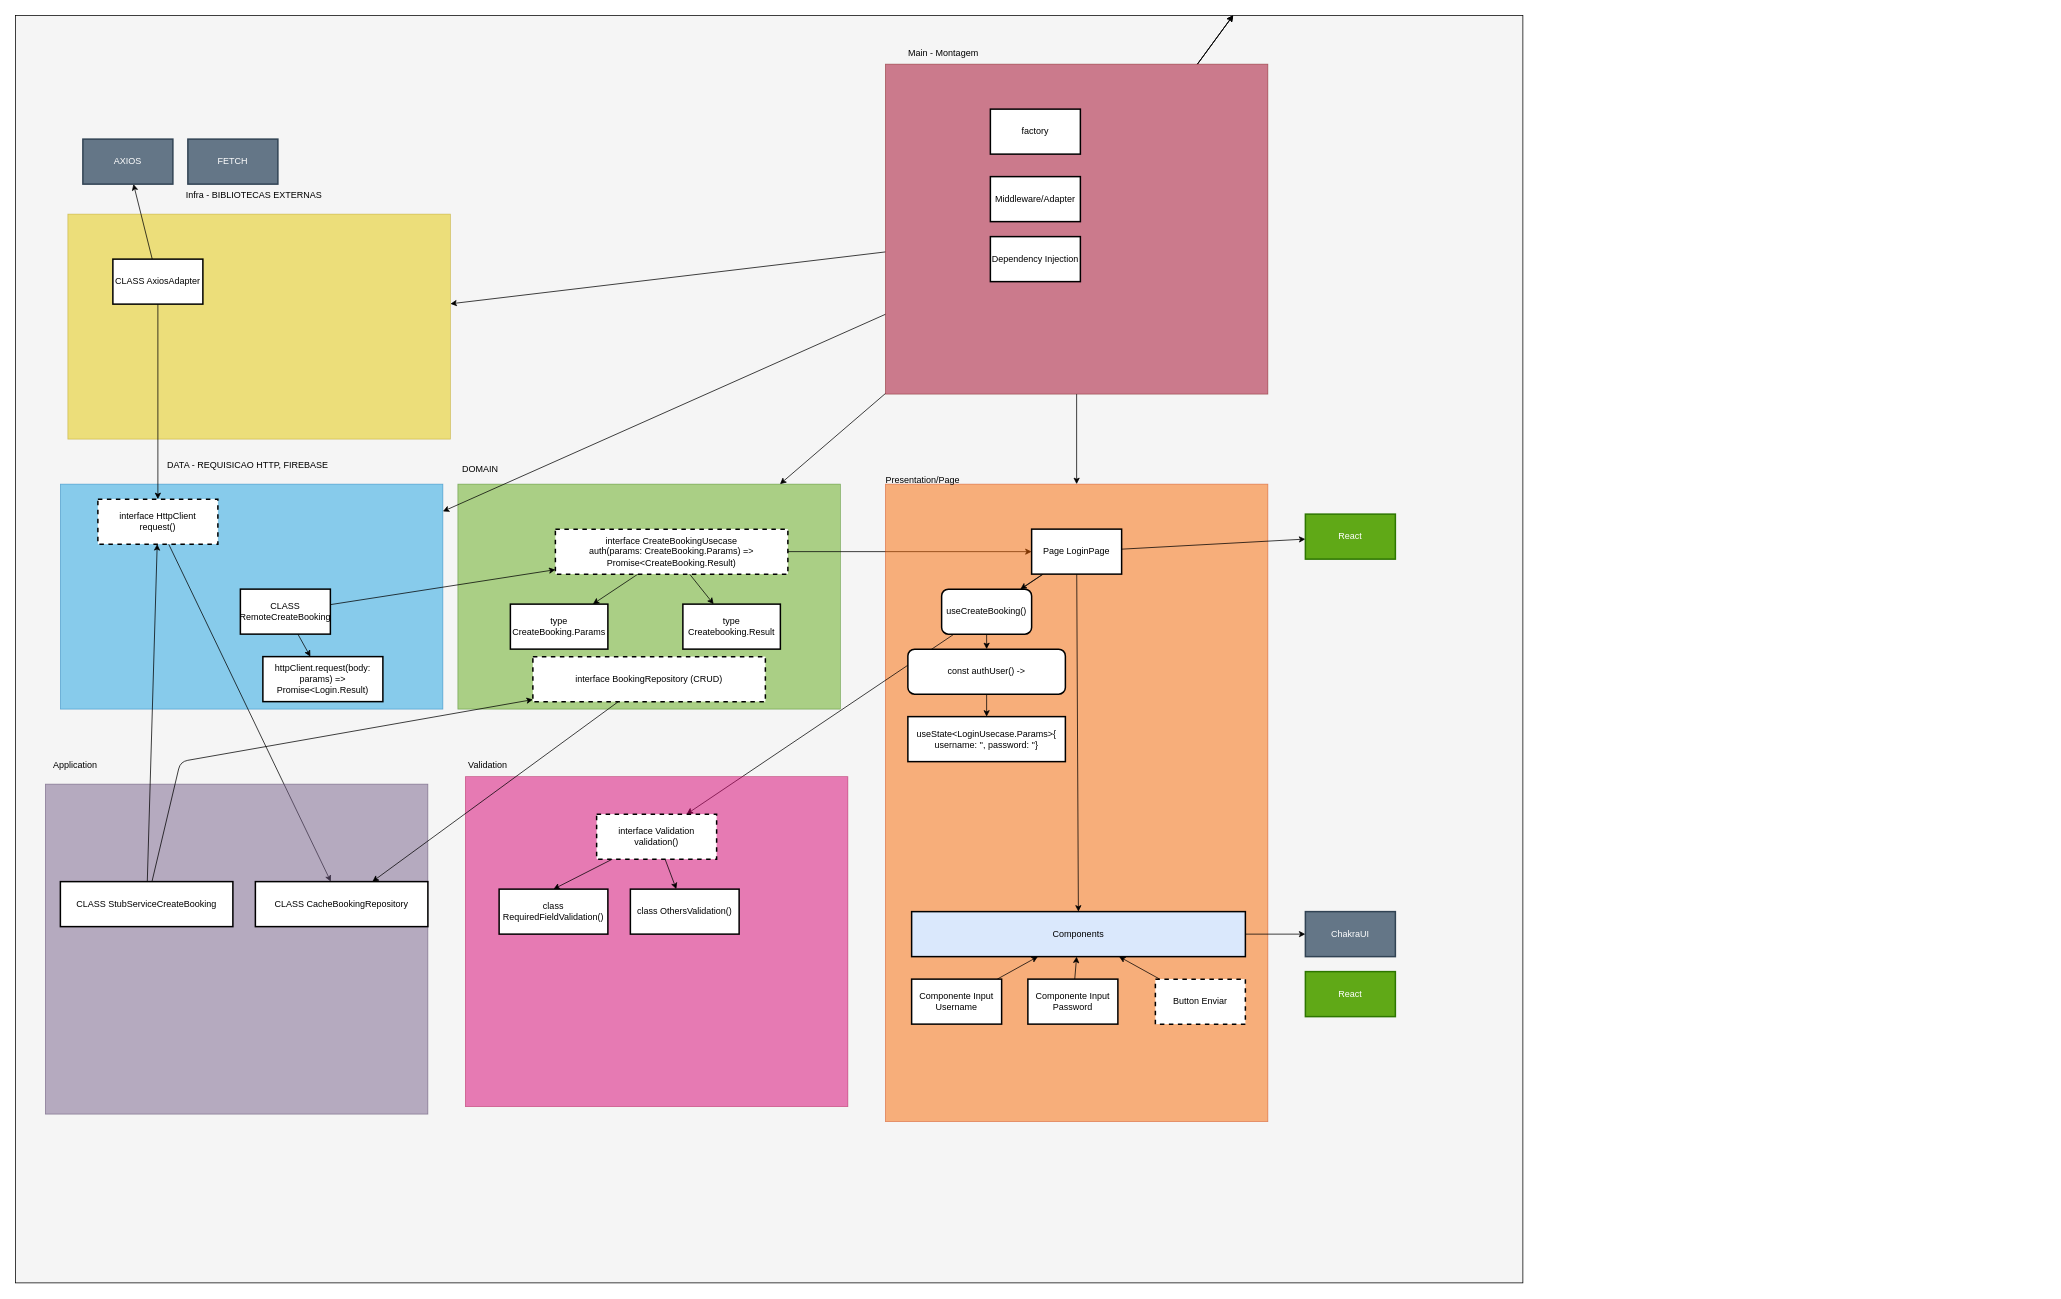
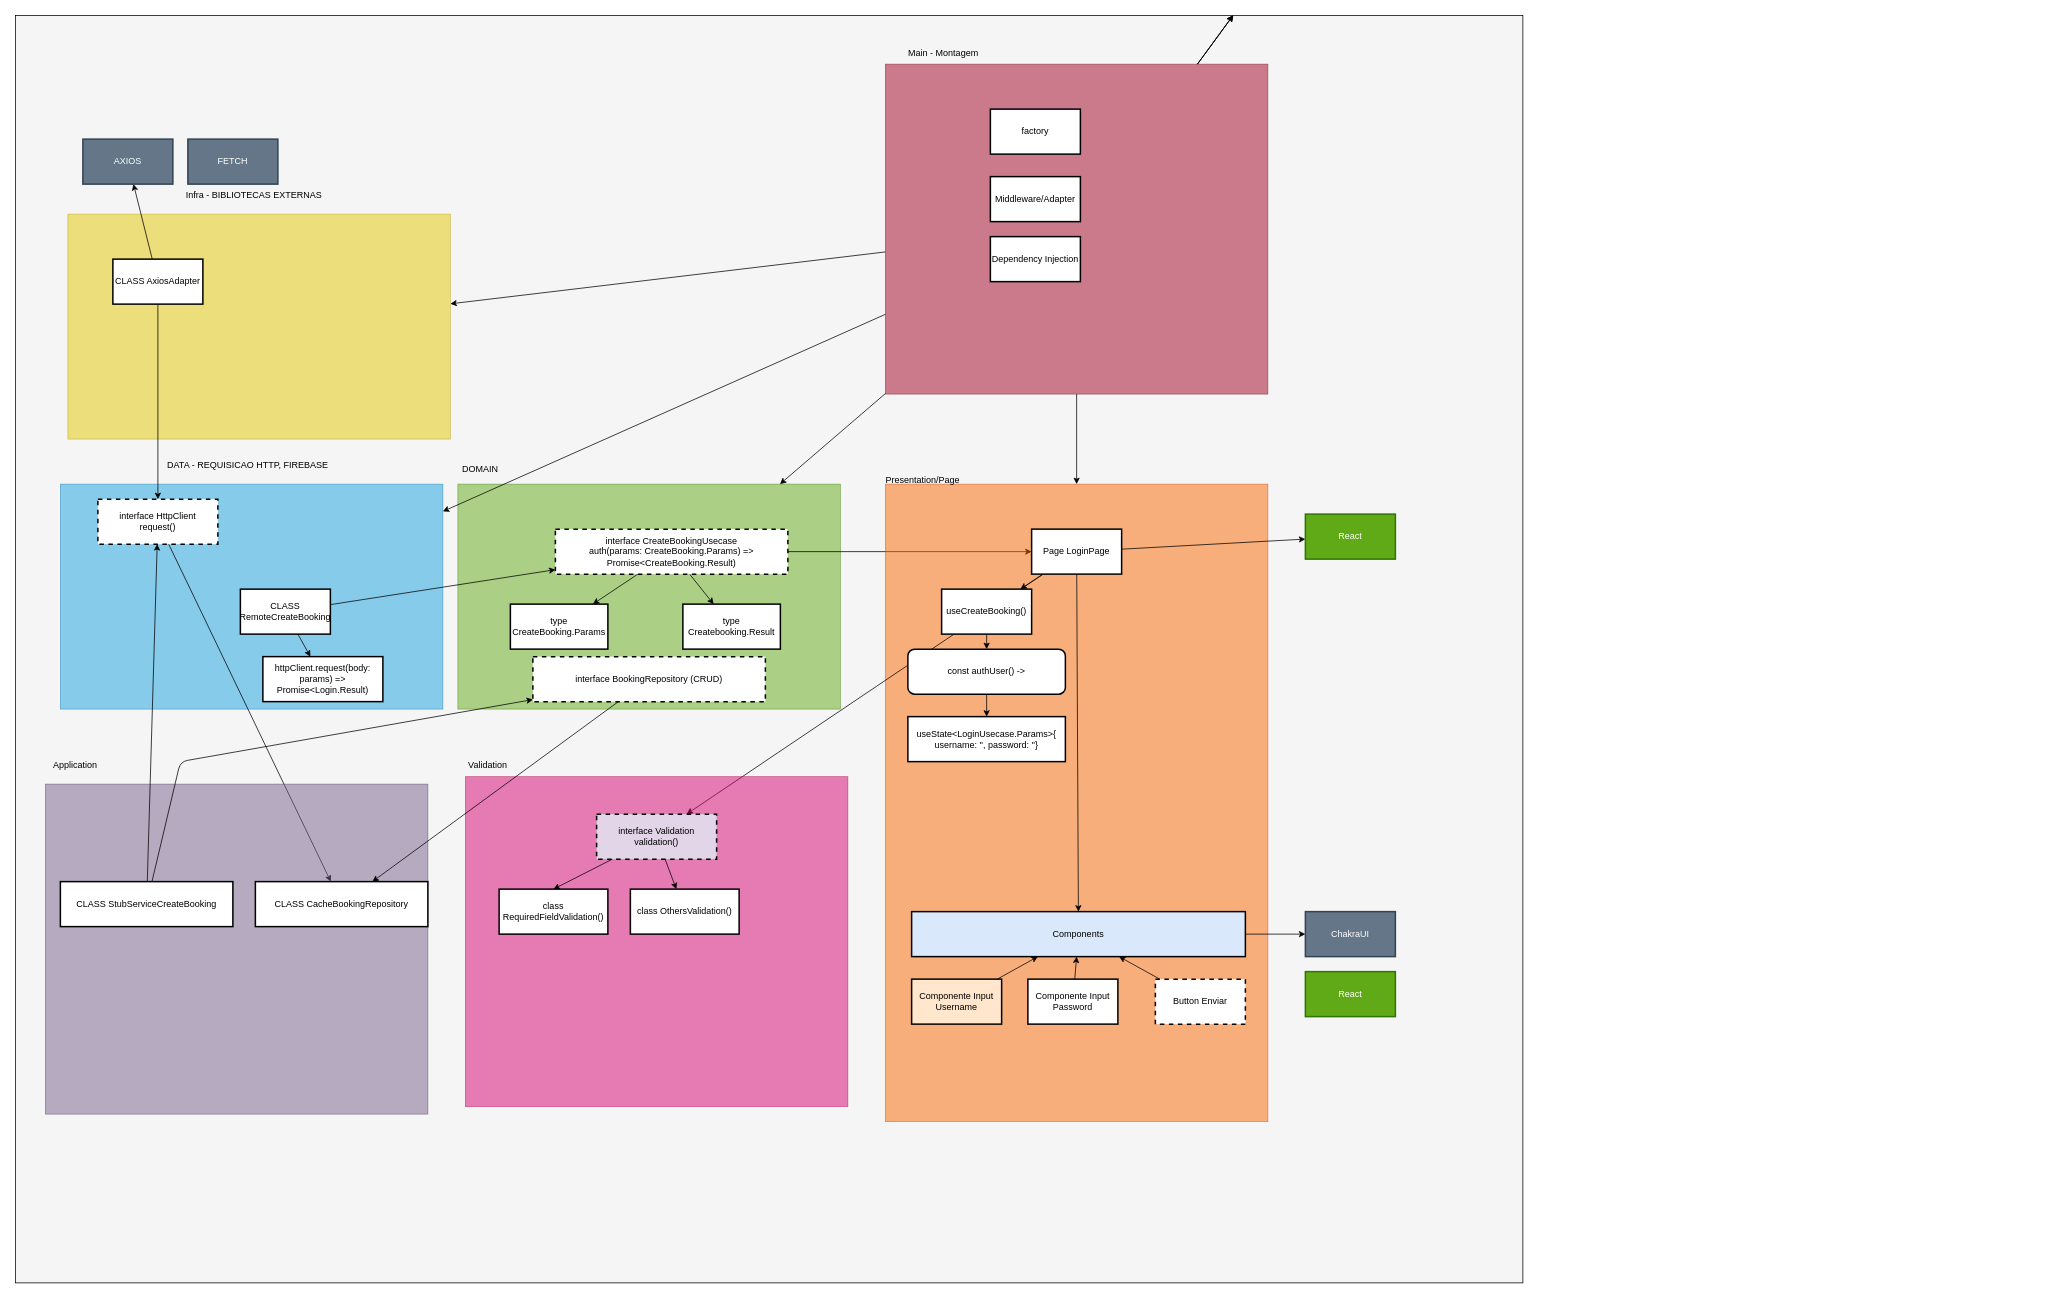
node "useCreateBooking()": shape rounded rectangle -> rectangle
node "interface Validation validation()": fillcolor #ffffff -> #e1d5e7
node "Componente Input Username": fillcolor #ffffff -> #ffe6cc
